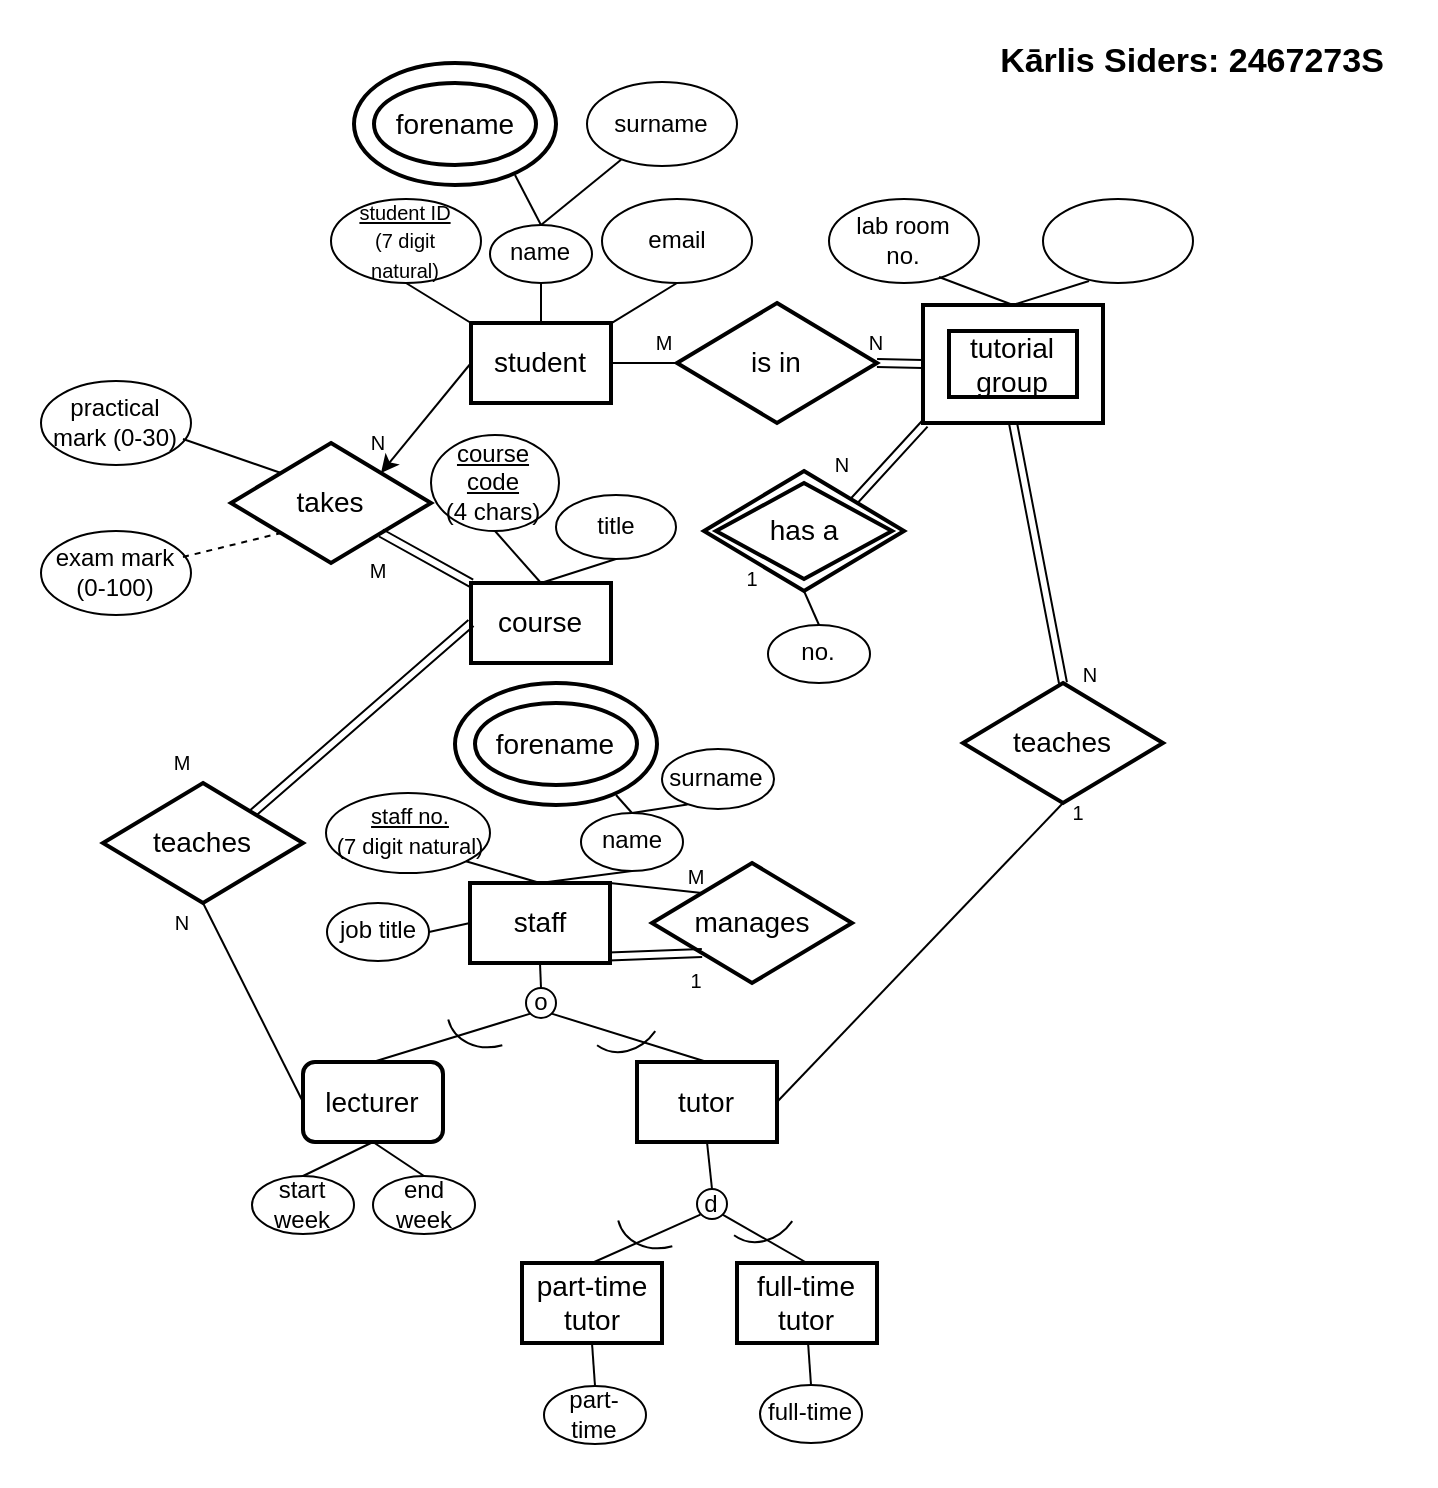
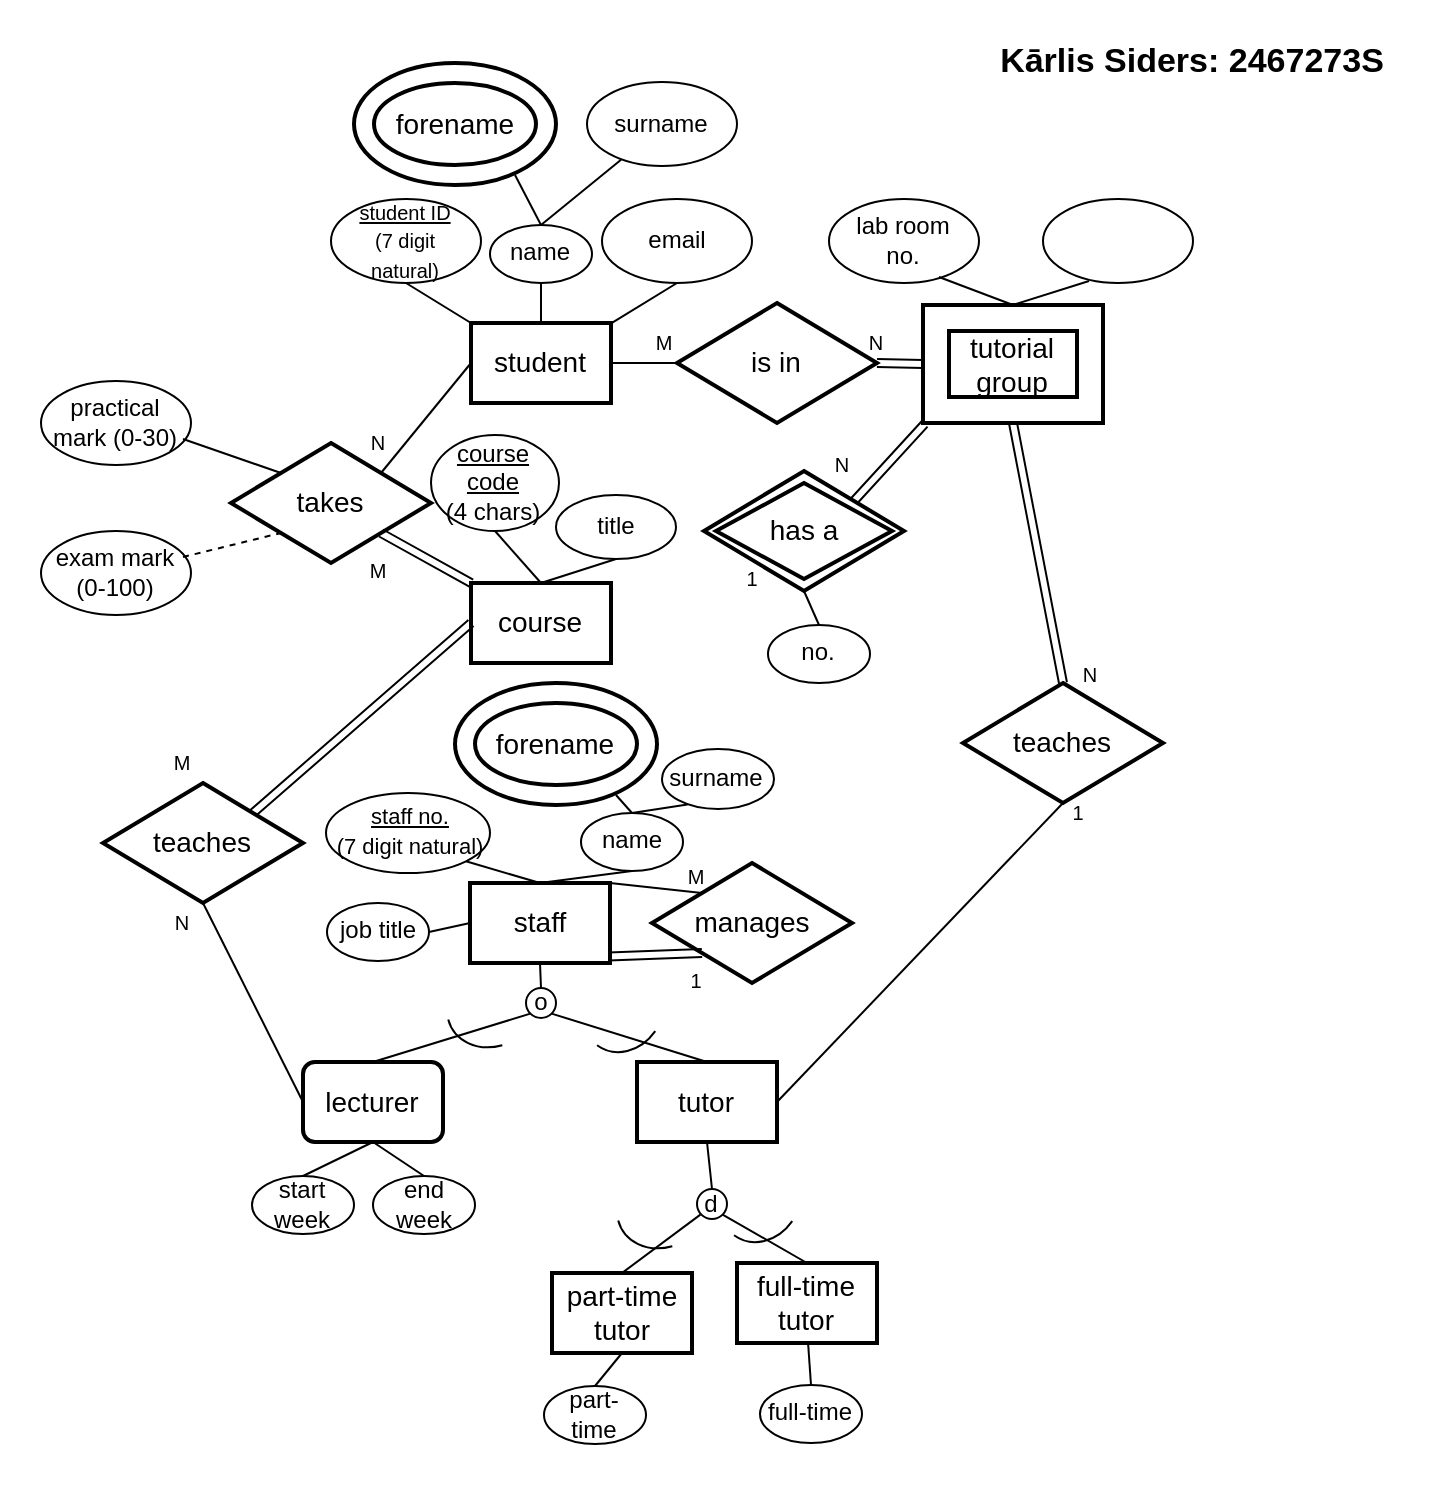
edge "student" -> "takes": arrowhead classic -> none
node "part-time tutor": moved (592, 1303) -> (622, 1313)
